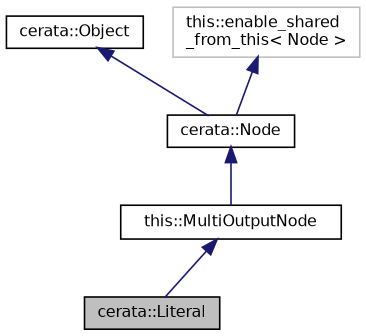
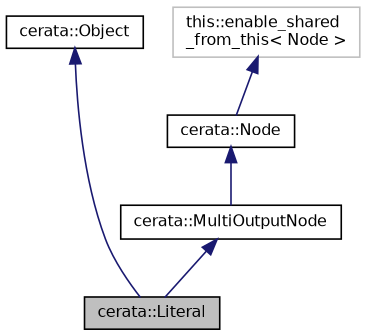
edge "cerata::Node" -> "cerata::Object": now "cerata::Literal" -> "cerata::Object"
node "this::MultiOutputNode": label "this::MultiOutputNode" -> "cerata::MultiOutputNode"
